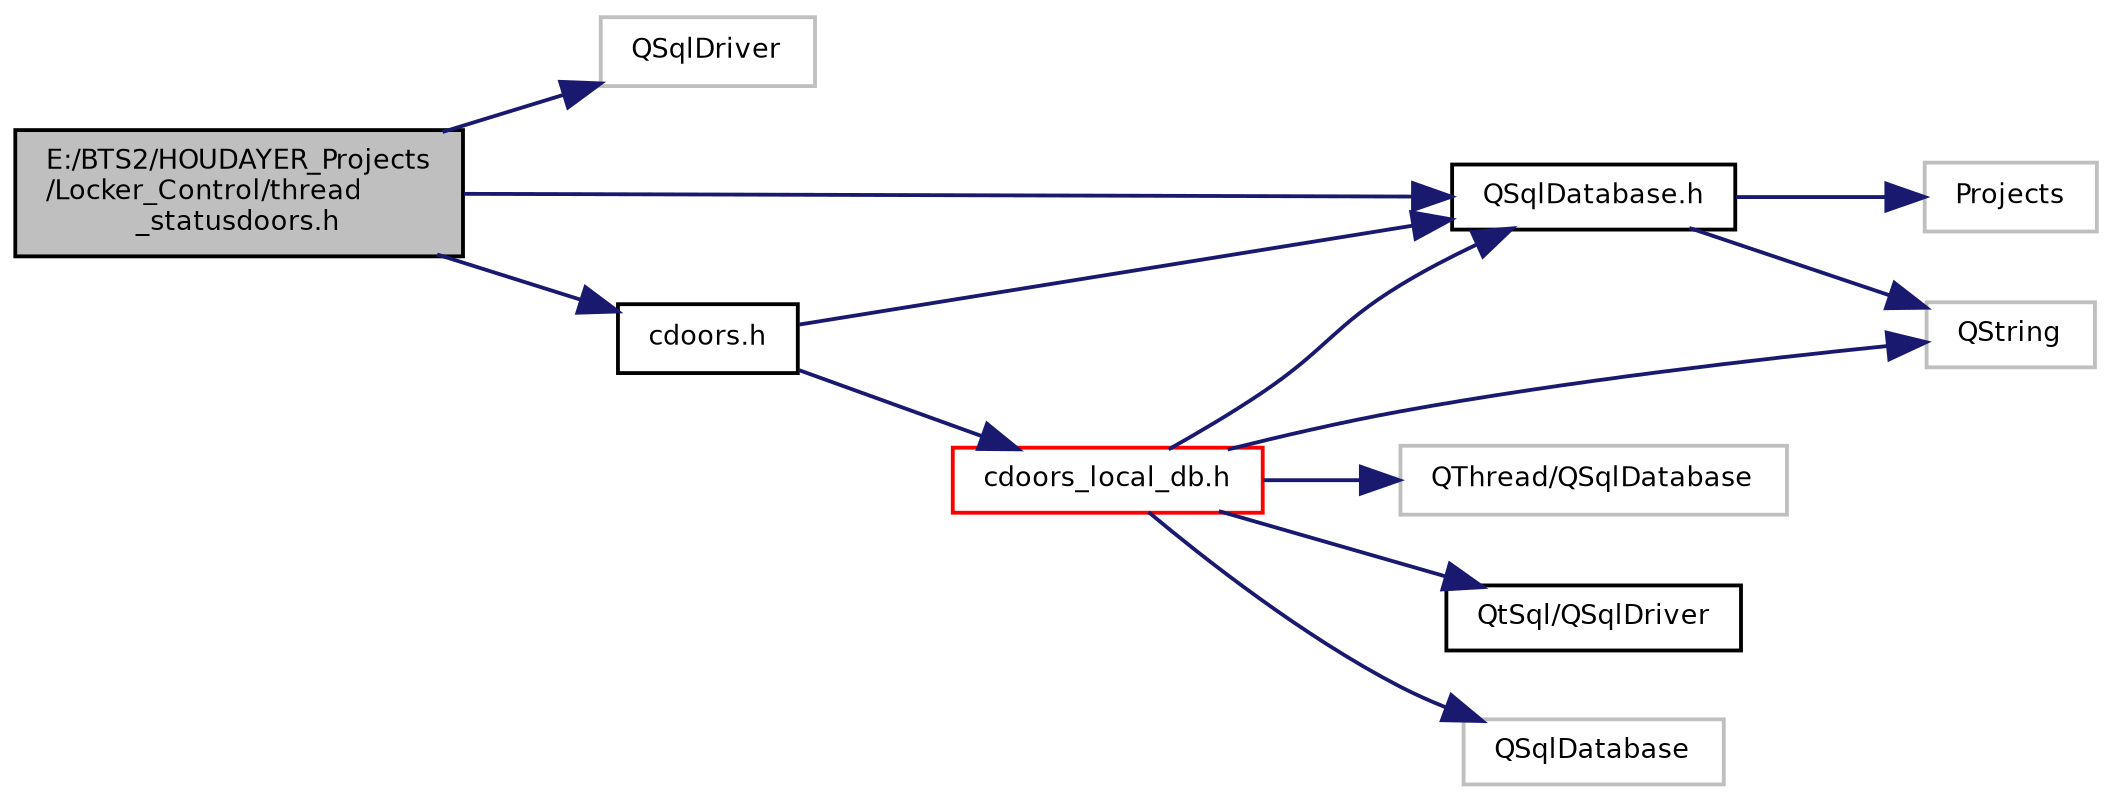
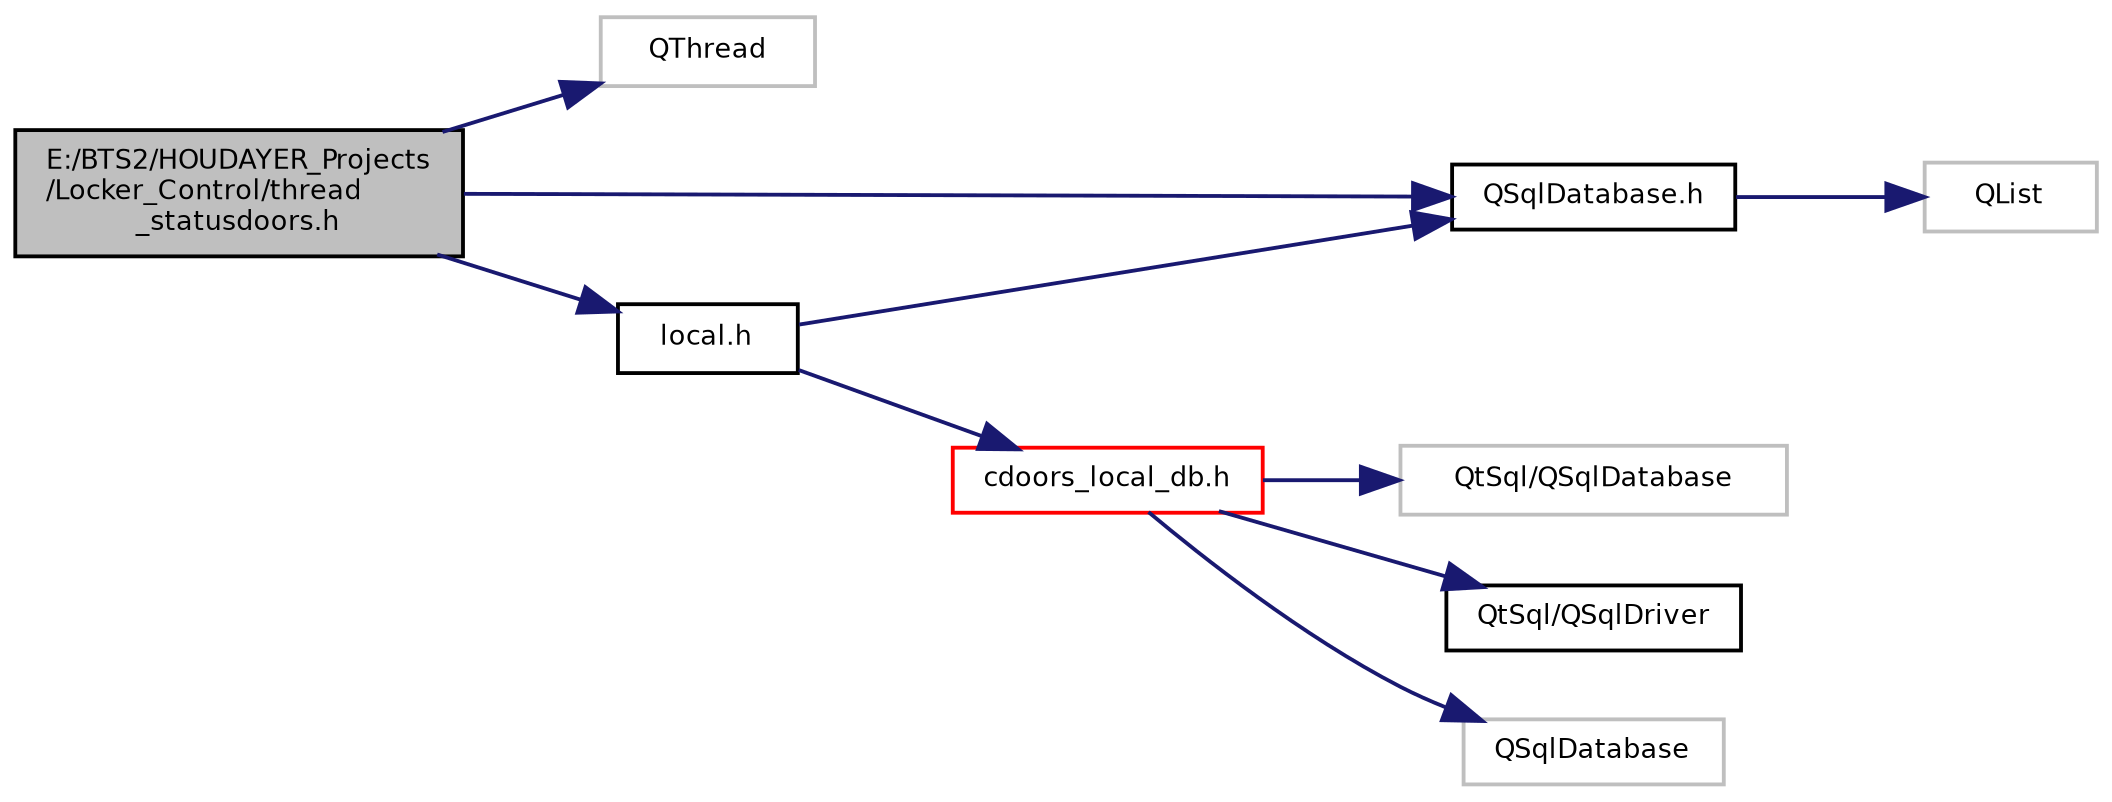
node "QSqlDriver": label "QSqlDriver" -> "QThread"
node "Projects": label "Projects" -> "QList"
node "QString": removed
node "cdoors.h": label "cdoors.h" -> "local.h"
edge "cdoors_local_db.h" -> "QSqlDatabase.h": removed
node "QThread/QSqlDatabase": label "QThread/QSqlDatabase" -> "QtSql/QSqlDatabase"
